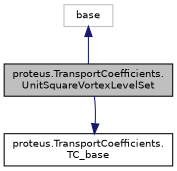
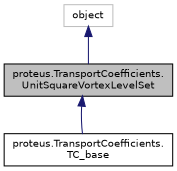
node "base": label "base" -> "object"
edge "proteus.TransportCoefficients. UnitSquareVortexLevelSet" -> "proteus.TransportCoefficients. TC_base": reversed
